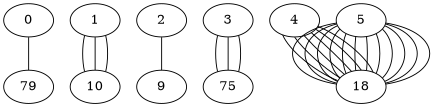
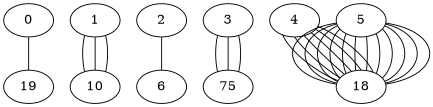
node "79": label "79" -> "19"
node "9": label "9" -> "6"
